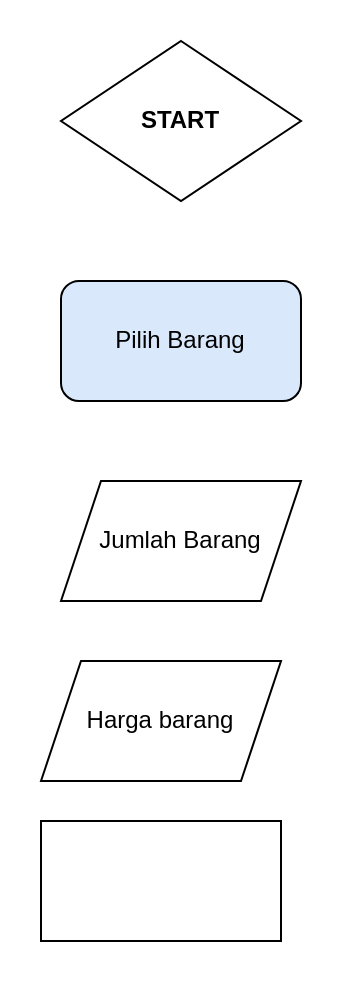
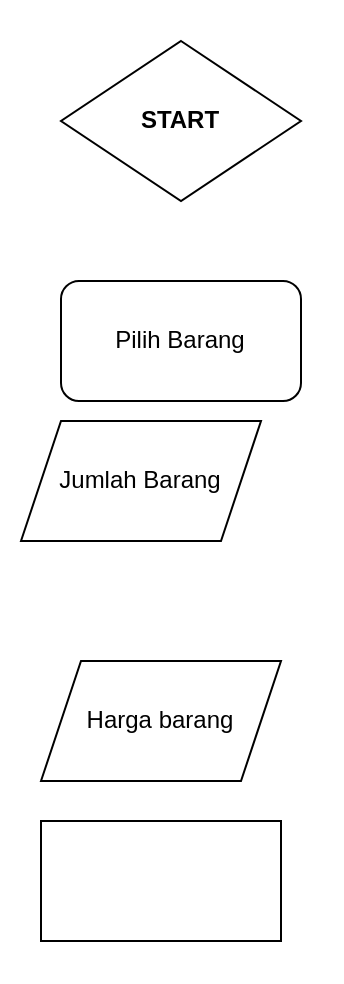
node "Pilih Barang": fillcolor #dae8fc -> #ffffff
node "Jumlah Barang": moved (181, 541) -> (141, 481)
